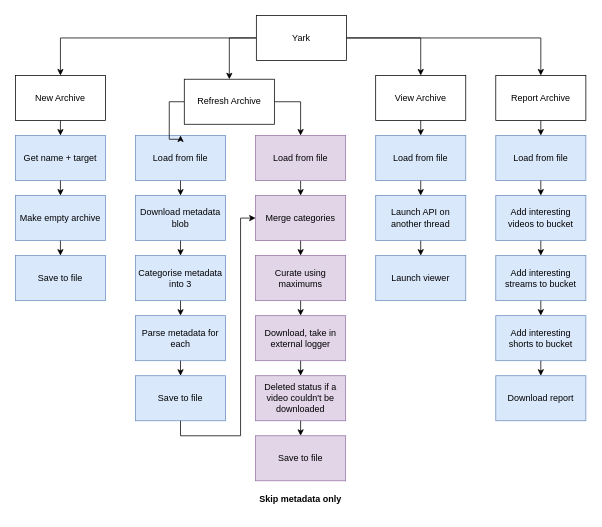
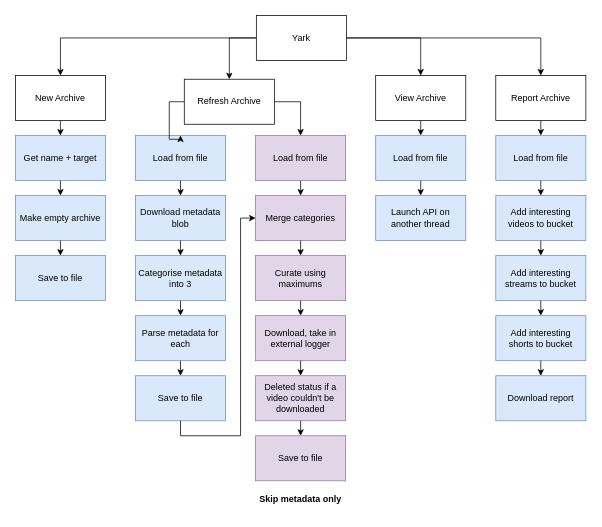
edge "Launch API on another thread" -> "Launch viewer": removed
node "Launch viewer": removed
